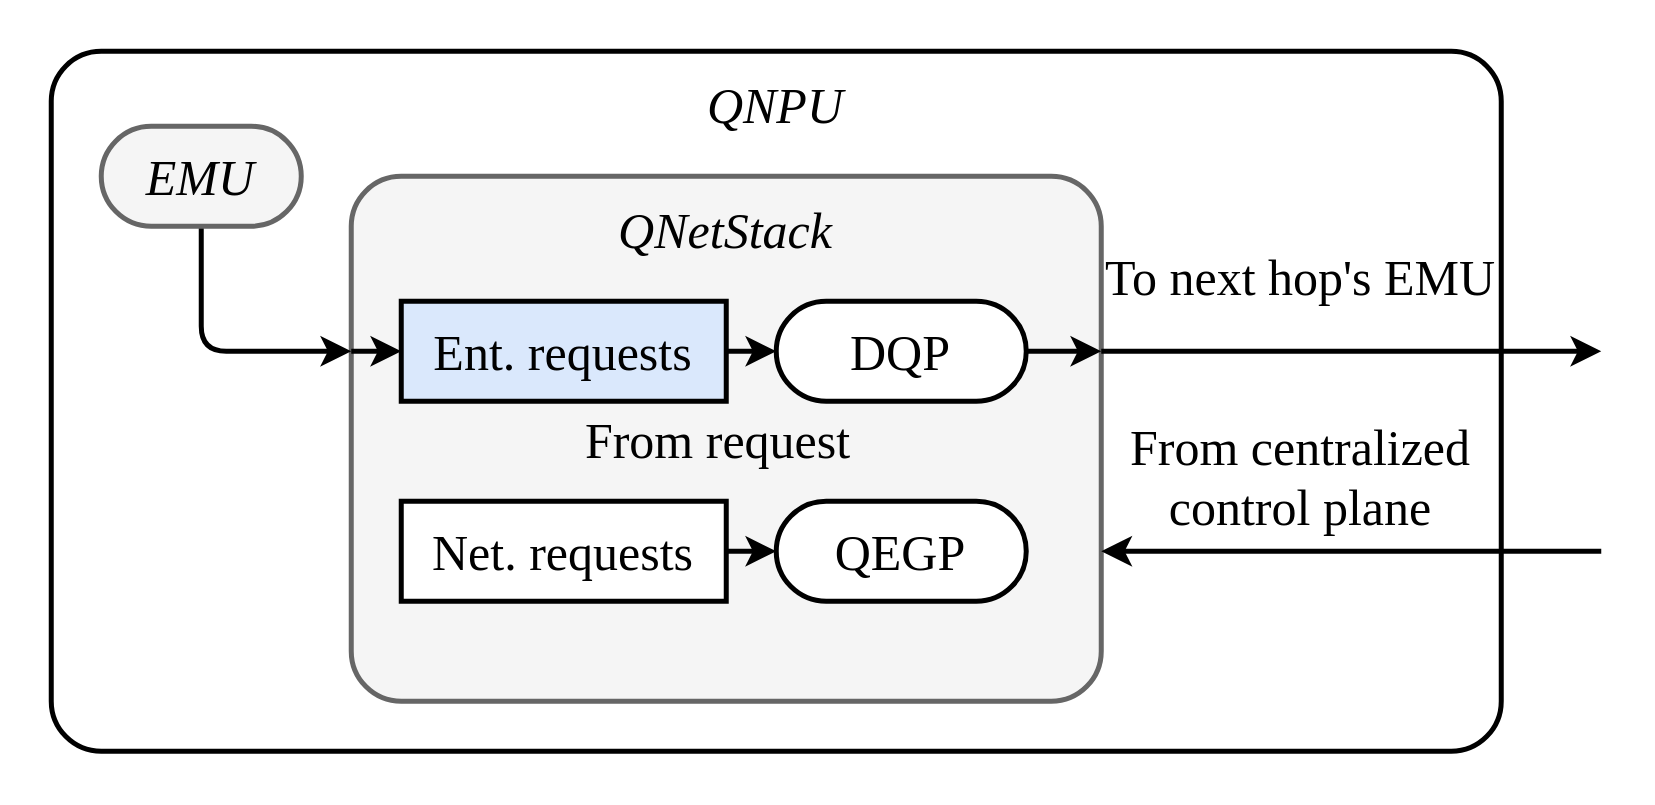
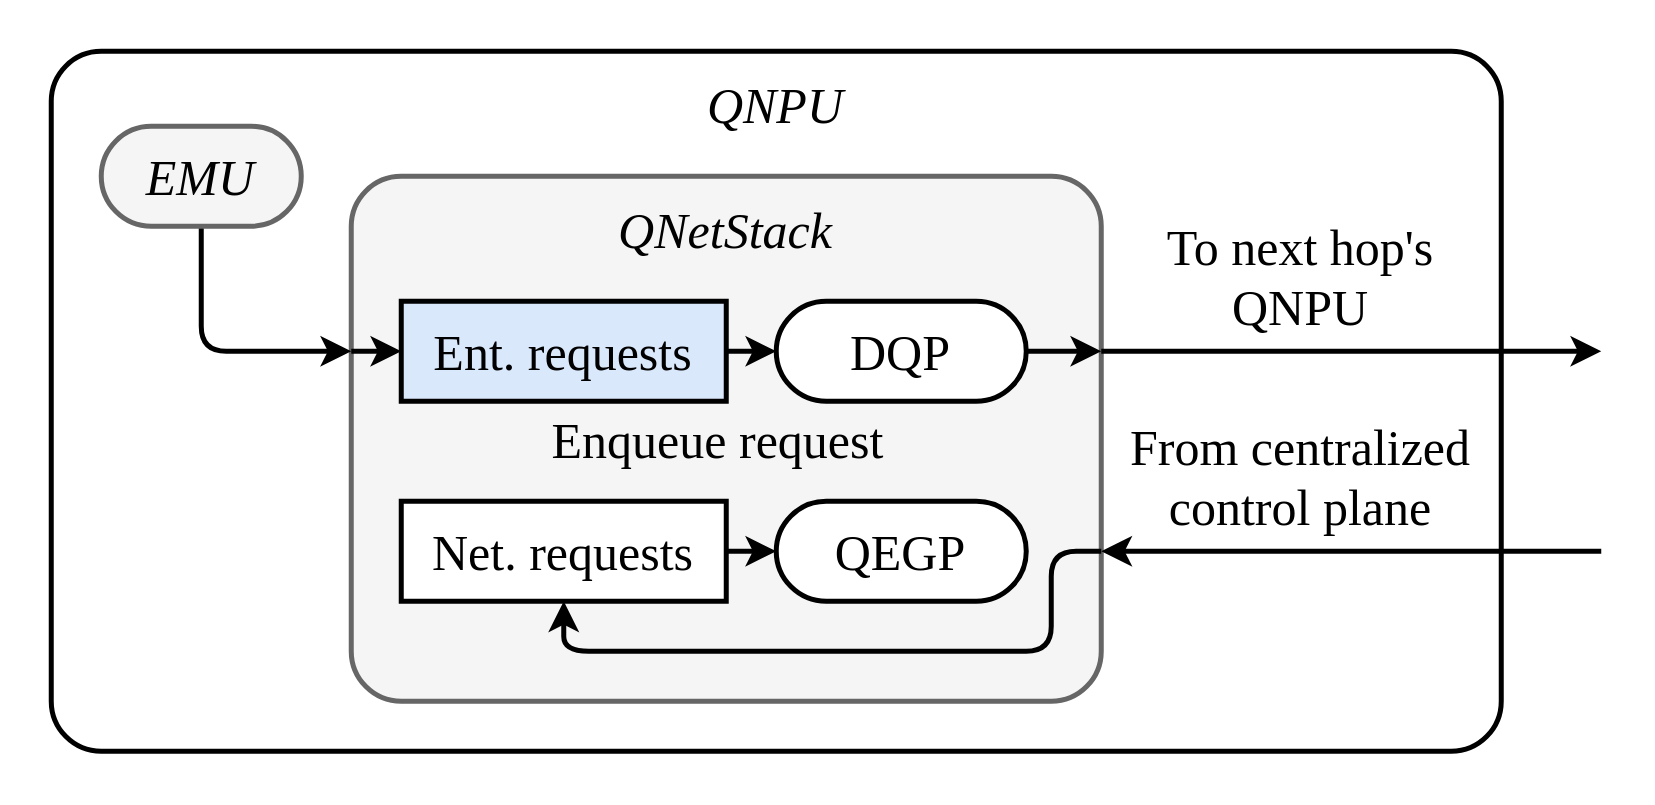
node "To next hop's EMU": label "To next hop's EMU" -> "To next hop's QNPU"
node "From request": label "From request" -> "Enqueue request"
edge "From centralized control plane" -> "Net. requests": added
